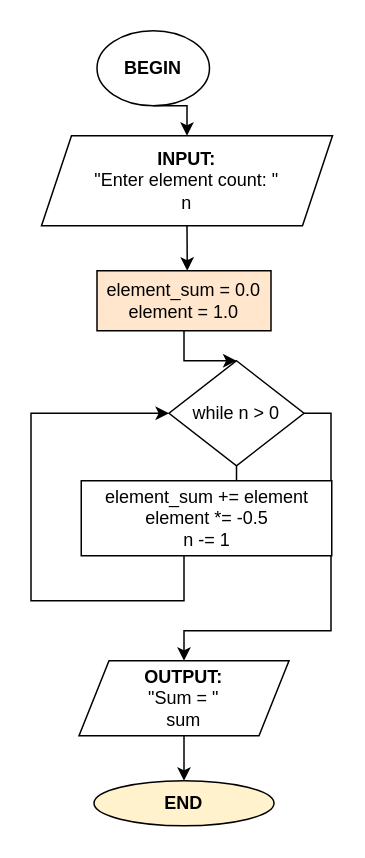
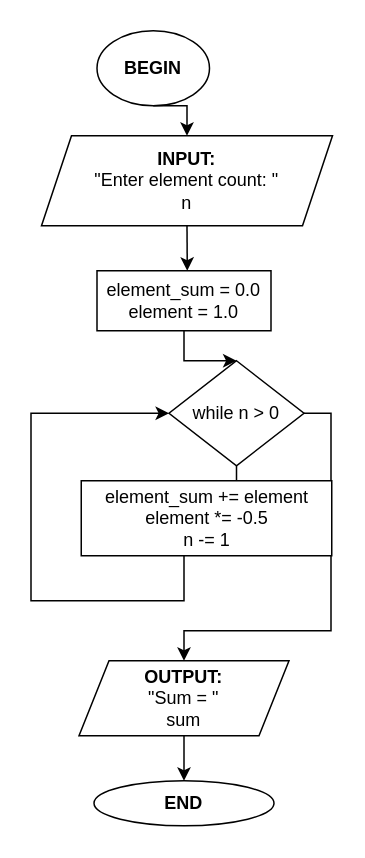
node "element_sum = 0.0 element = 1.0": fillcolor #ffe6cc -> #ffffff
node "END": fillcolor #fff2cc -> #ffffff
